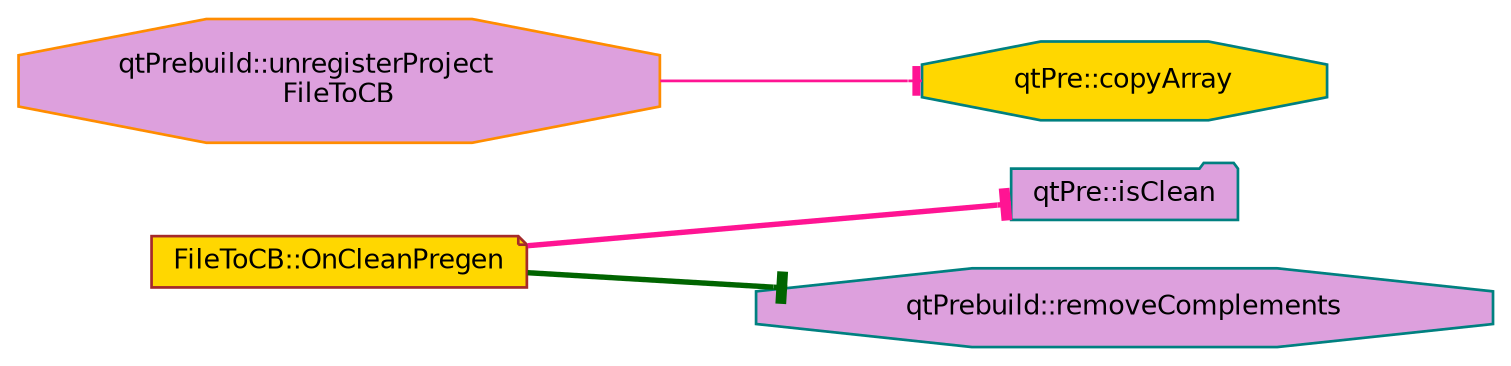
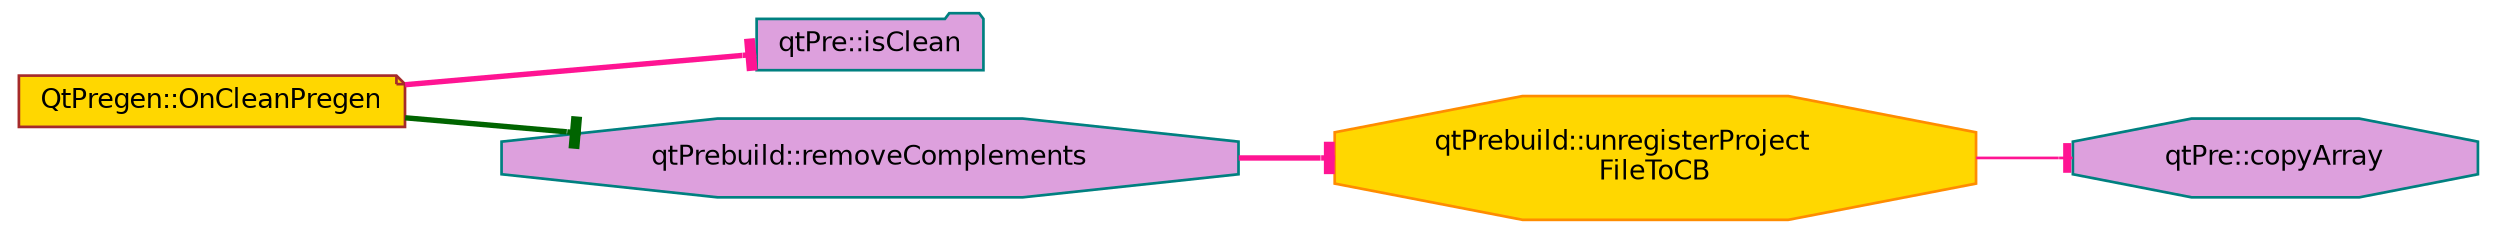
node "qtPrebuild::unregisterProject FileToCB": fillcolor plum -> gold
node "qtPre::copyArray": fillcolor gold -> plum
edge "qtPrebuild::removeComplements" -> "qtPrebuild::unregisterProject FileToCB": added
node "FileToCB::OnCleanPregen": label "FileToCB::OnCleanPregen" -> "QtPregen::OnCleanPregen"
